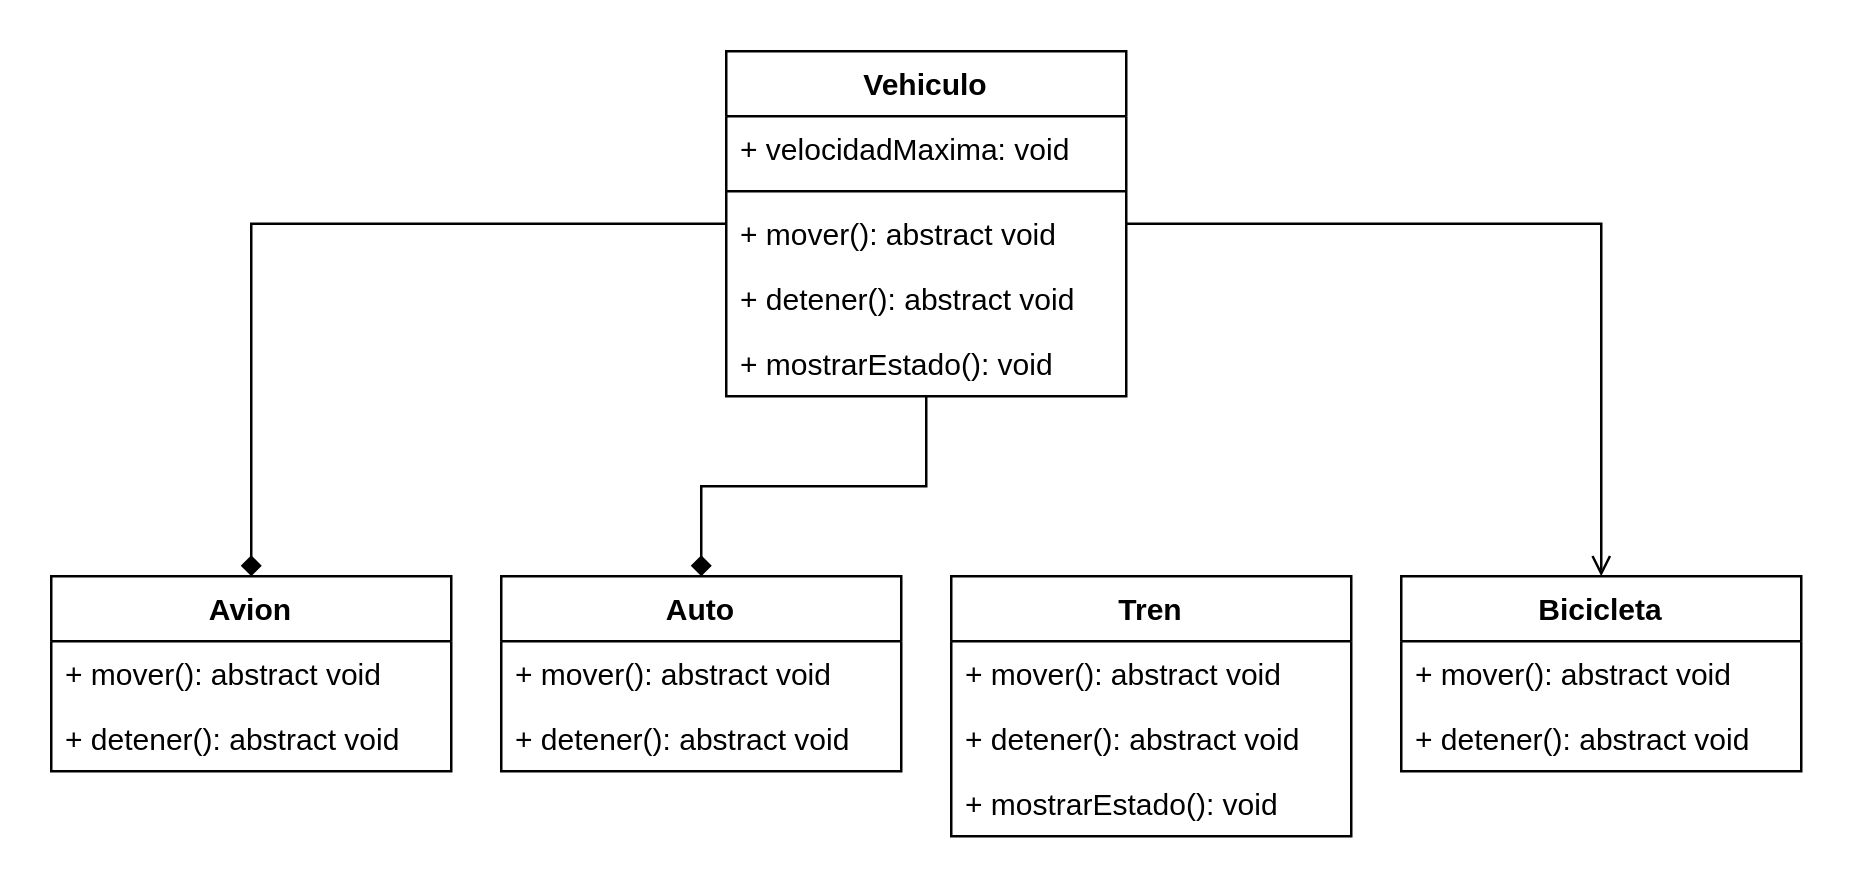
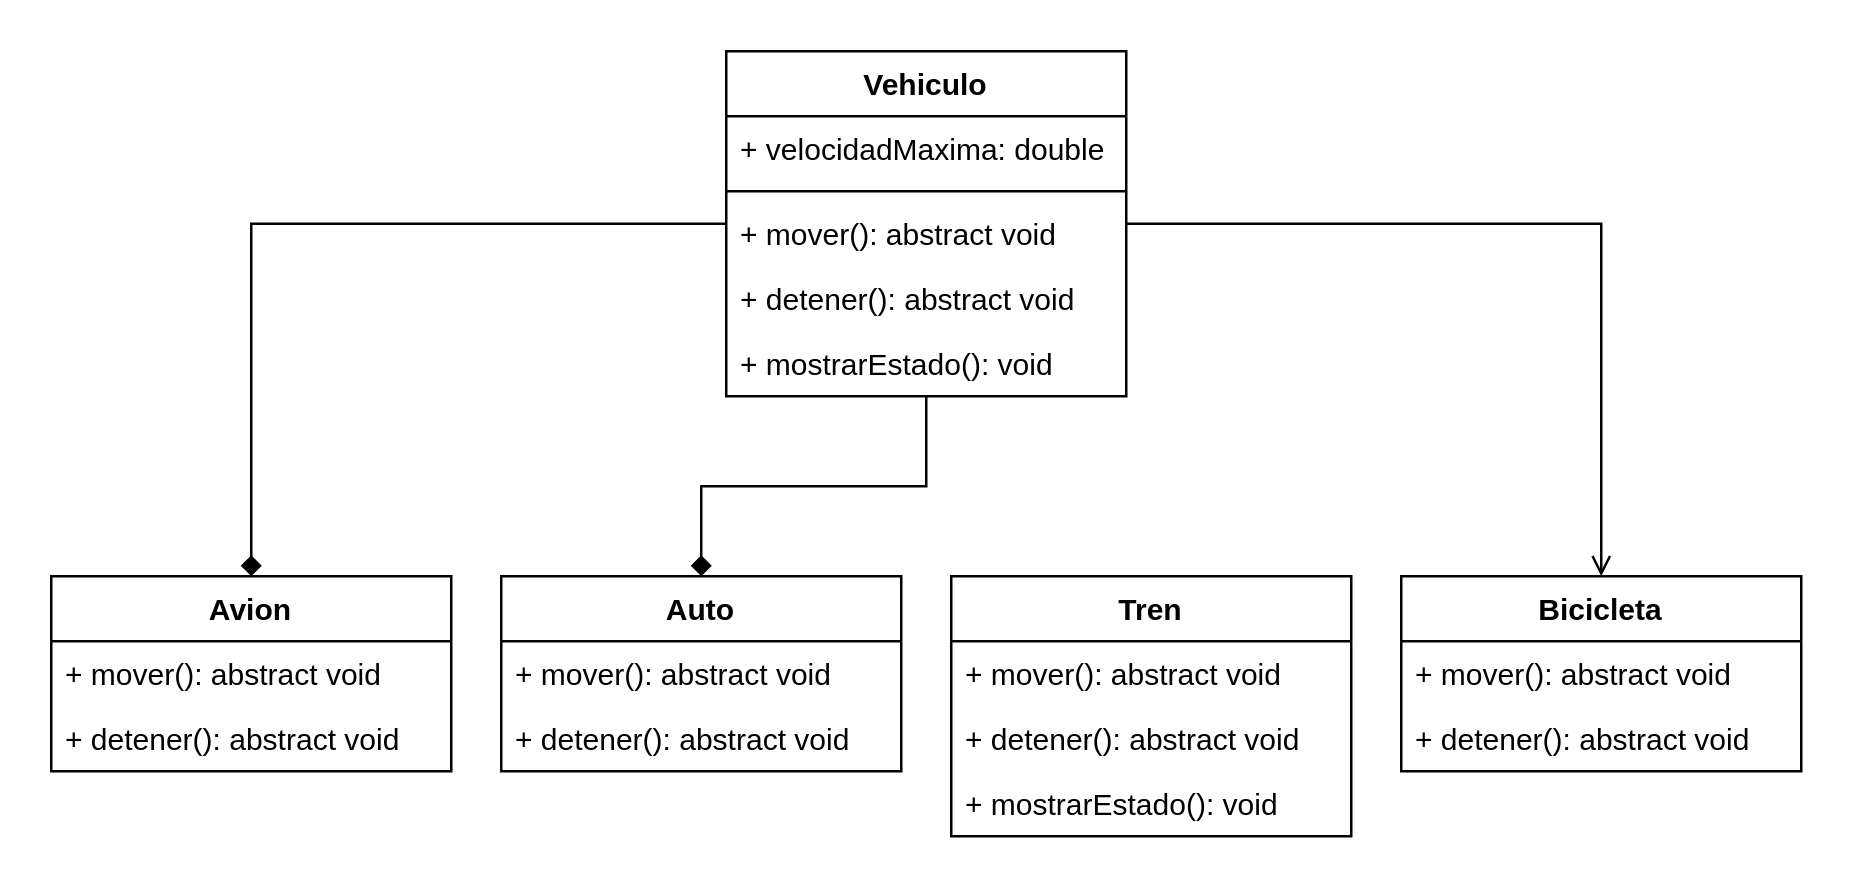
node "+ velocidadMaxima: void": label "+ velocidadMaxima: void" -> "+ velocidadMaxima: double"
